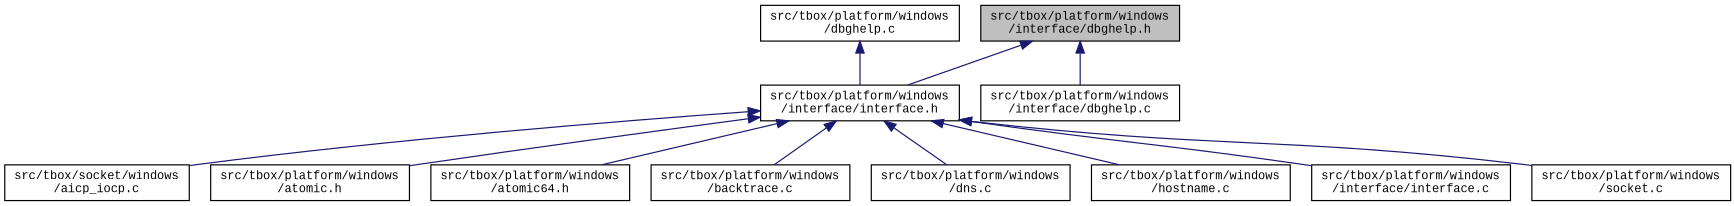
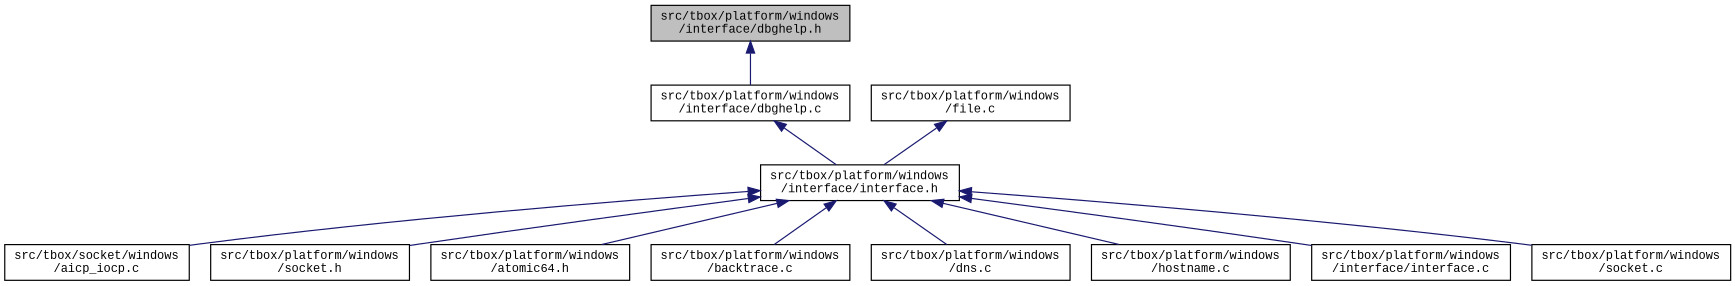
node "src/tbox/platform/windows /dbghelp.c": label "src/tbox/platform/windows /dbghelp.c" -> "src/tbox/platform/windows /file.c"
edge "src/tbox/platform/windows /interface/interface.h" -> "src/tbox/platform/windows /interface/dbghelp.h": now "src/tbox/platform/windows /interface/interface.h" -> "src/tbox/platform/windows /interface/dbghelp.c"
node "src/tbox/platform/windows /atomic.h": label "src/tbox/platform/windows /atomic.h" -> "src/tbox/platform/windows /socket.h"
